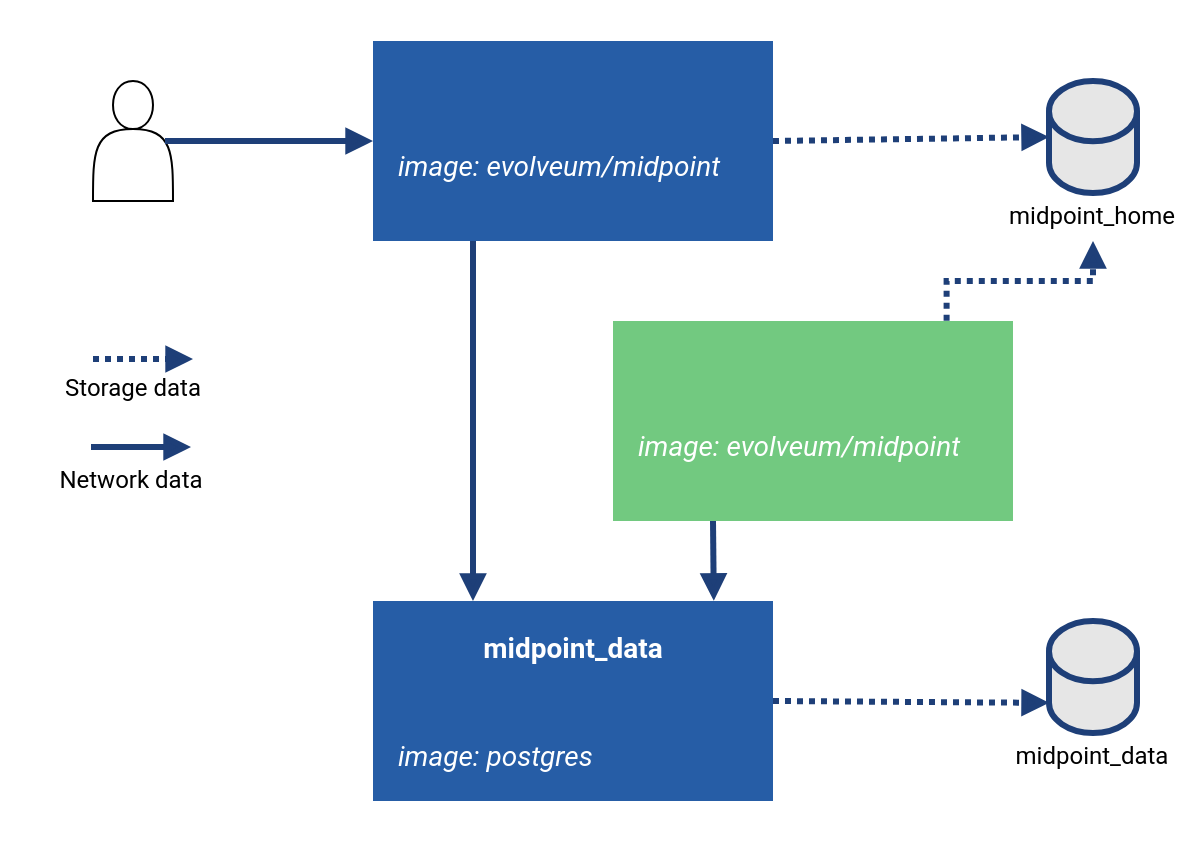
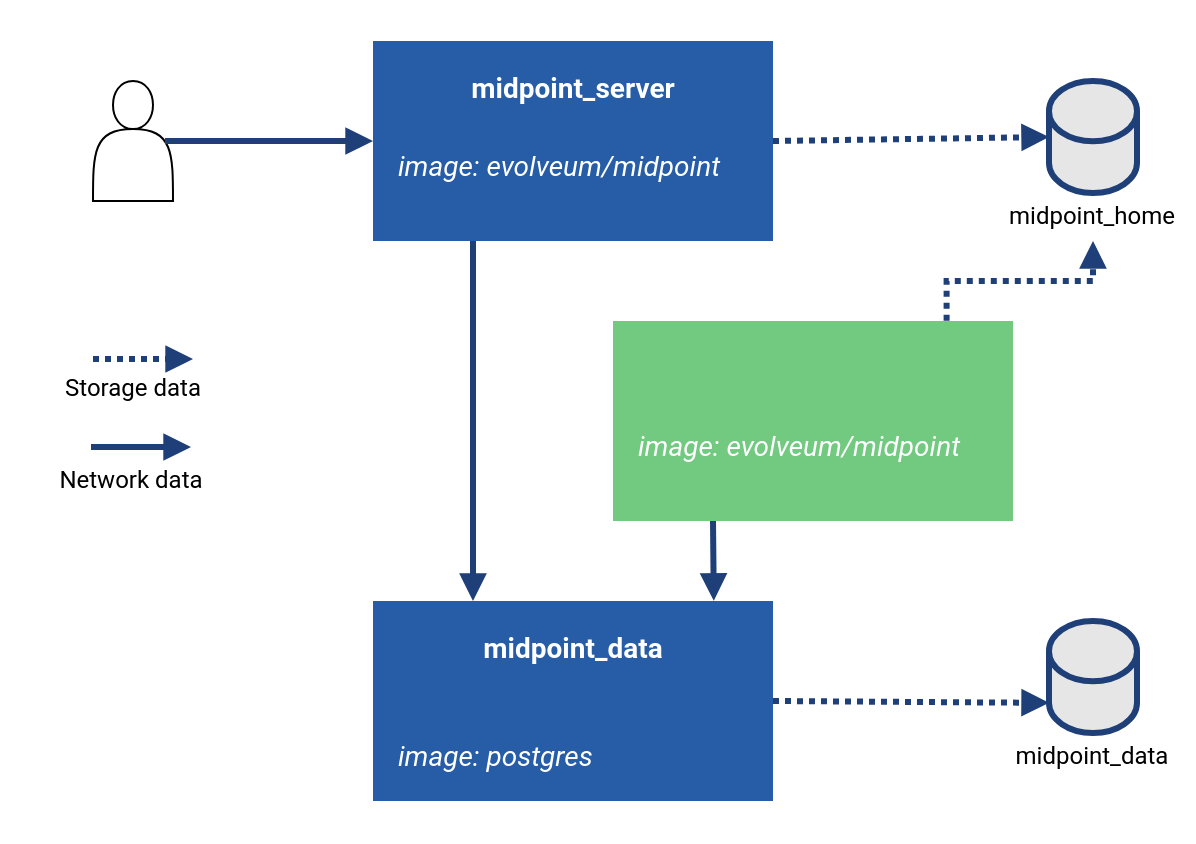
node "midpoint_server": added
